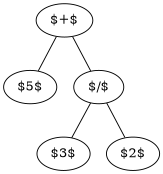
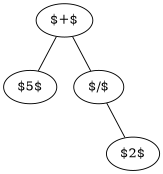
node "$3$": removed
